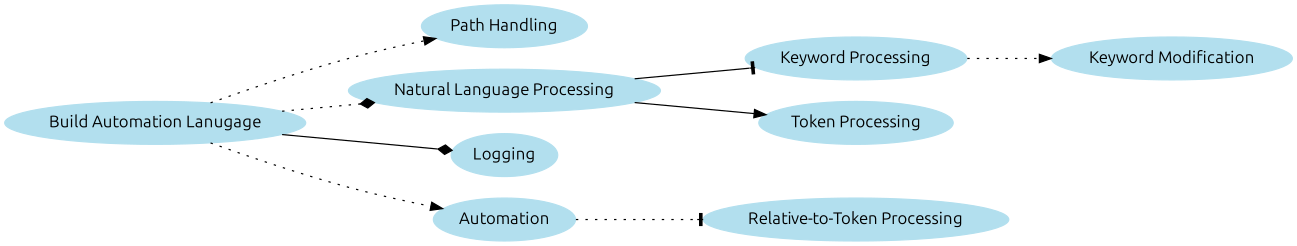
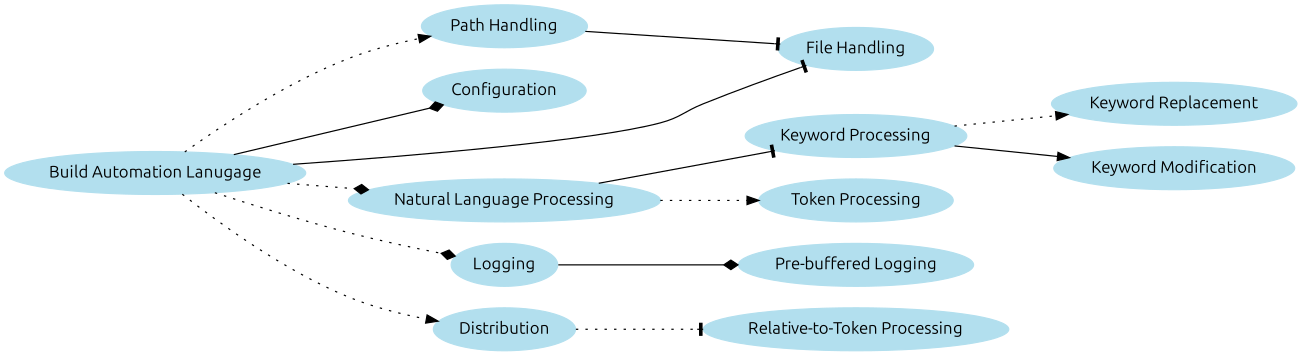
node "File Handling": added
edge "Keyword Processing" -> "Keyword Modification": style dotted -> solid
node "Configuration": added
node "Keyword Replacement": added
edge "Natural Language Processing" -> "Token Processing": style solid -> dotted
edge "Build Automation Lanugage" -> "Logging": style solid -> dotted
node "Automation": label "Automation" -> "Distribution"
node "Pre-buffered Logging": added
